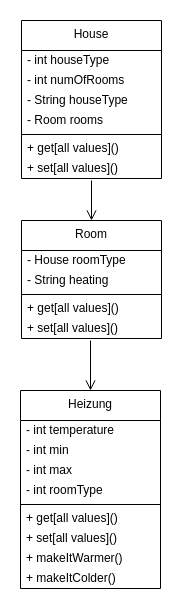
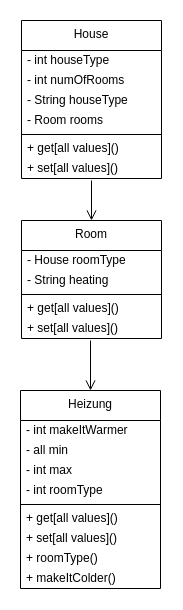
node "- int temperature": label "- int temperature" -> "- int makeItWarmer"
node "- int min": label "- int min" -> "- all min"
node "+ makeItWarmer()": label "+ makeItWarmer()" -> "+ roomType()"
